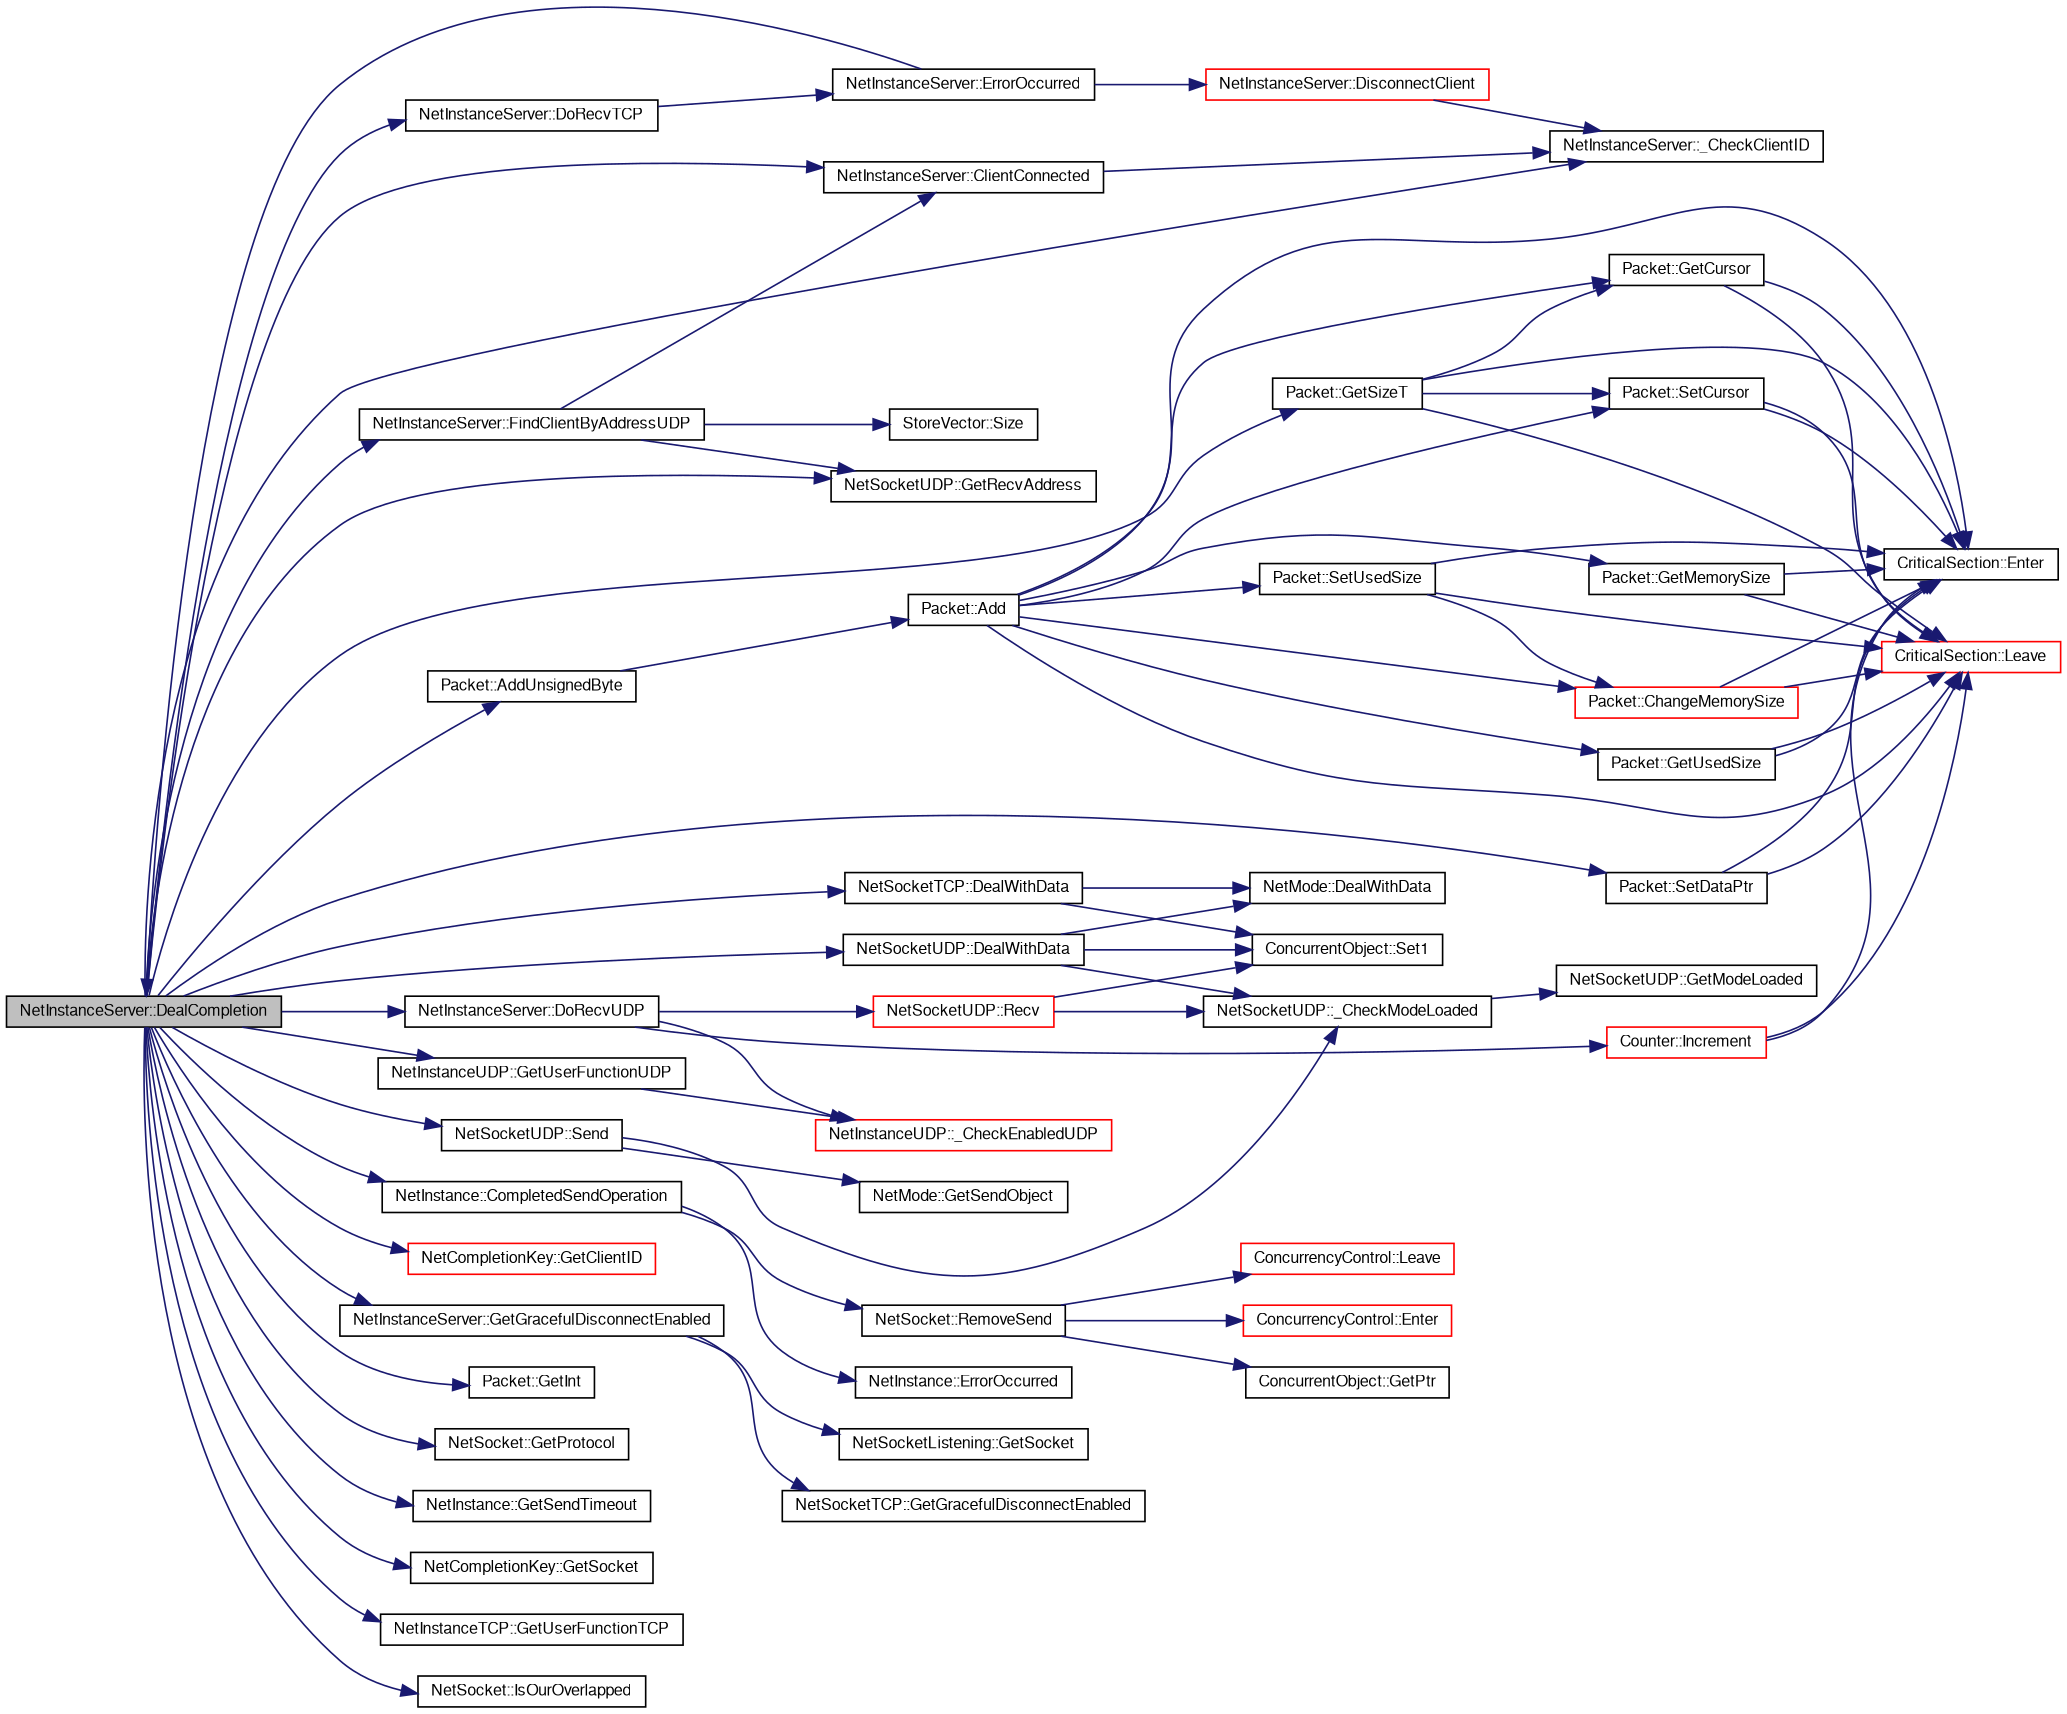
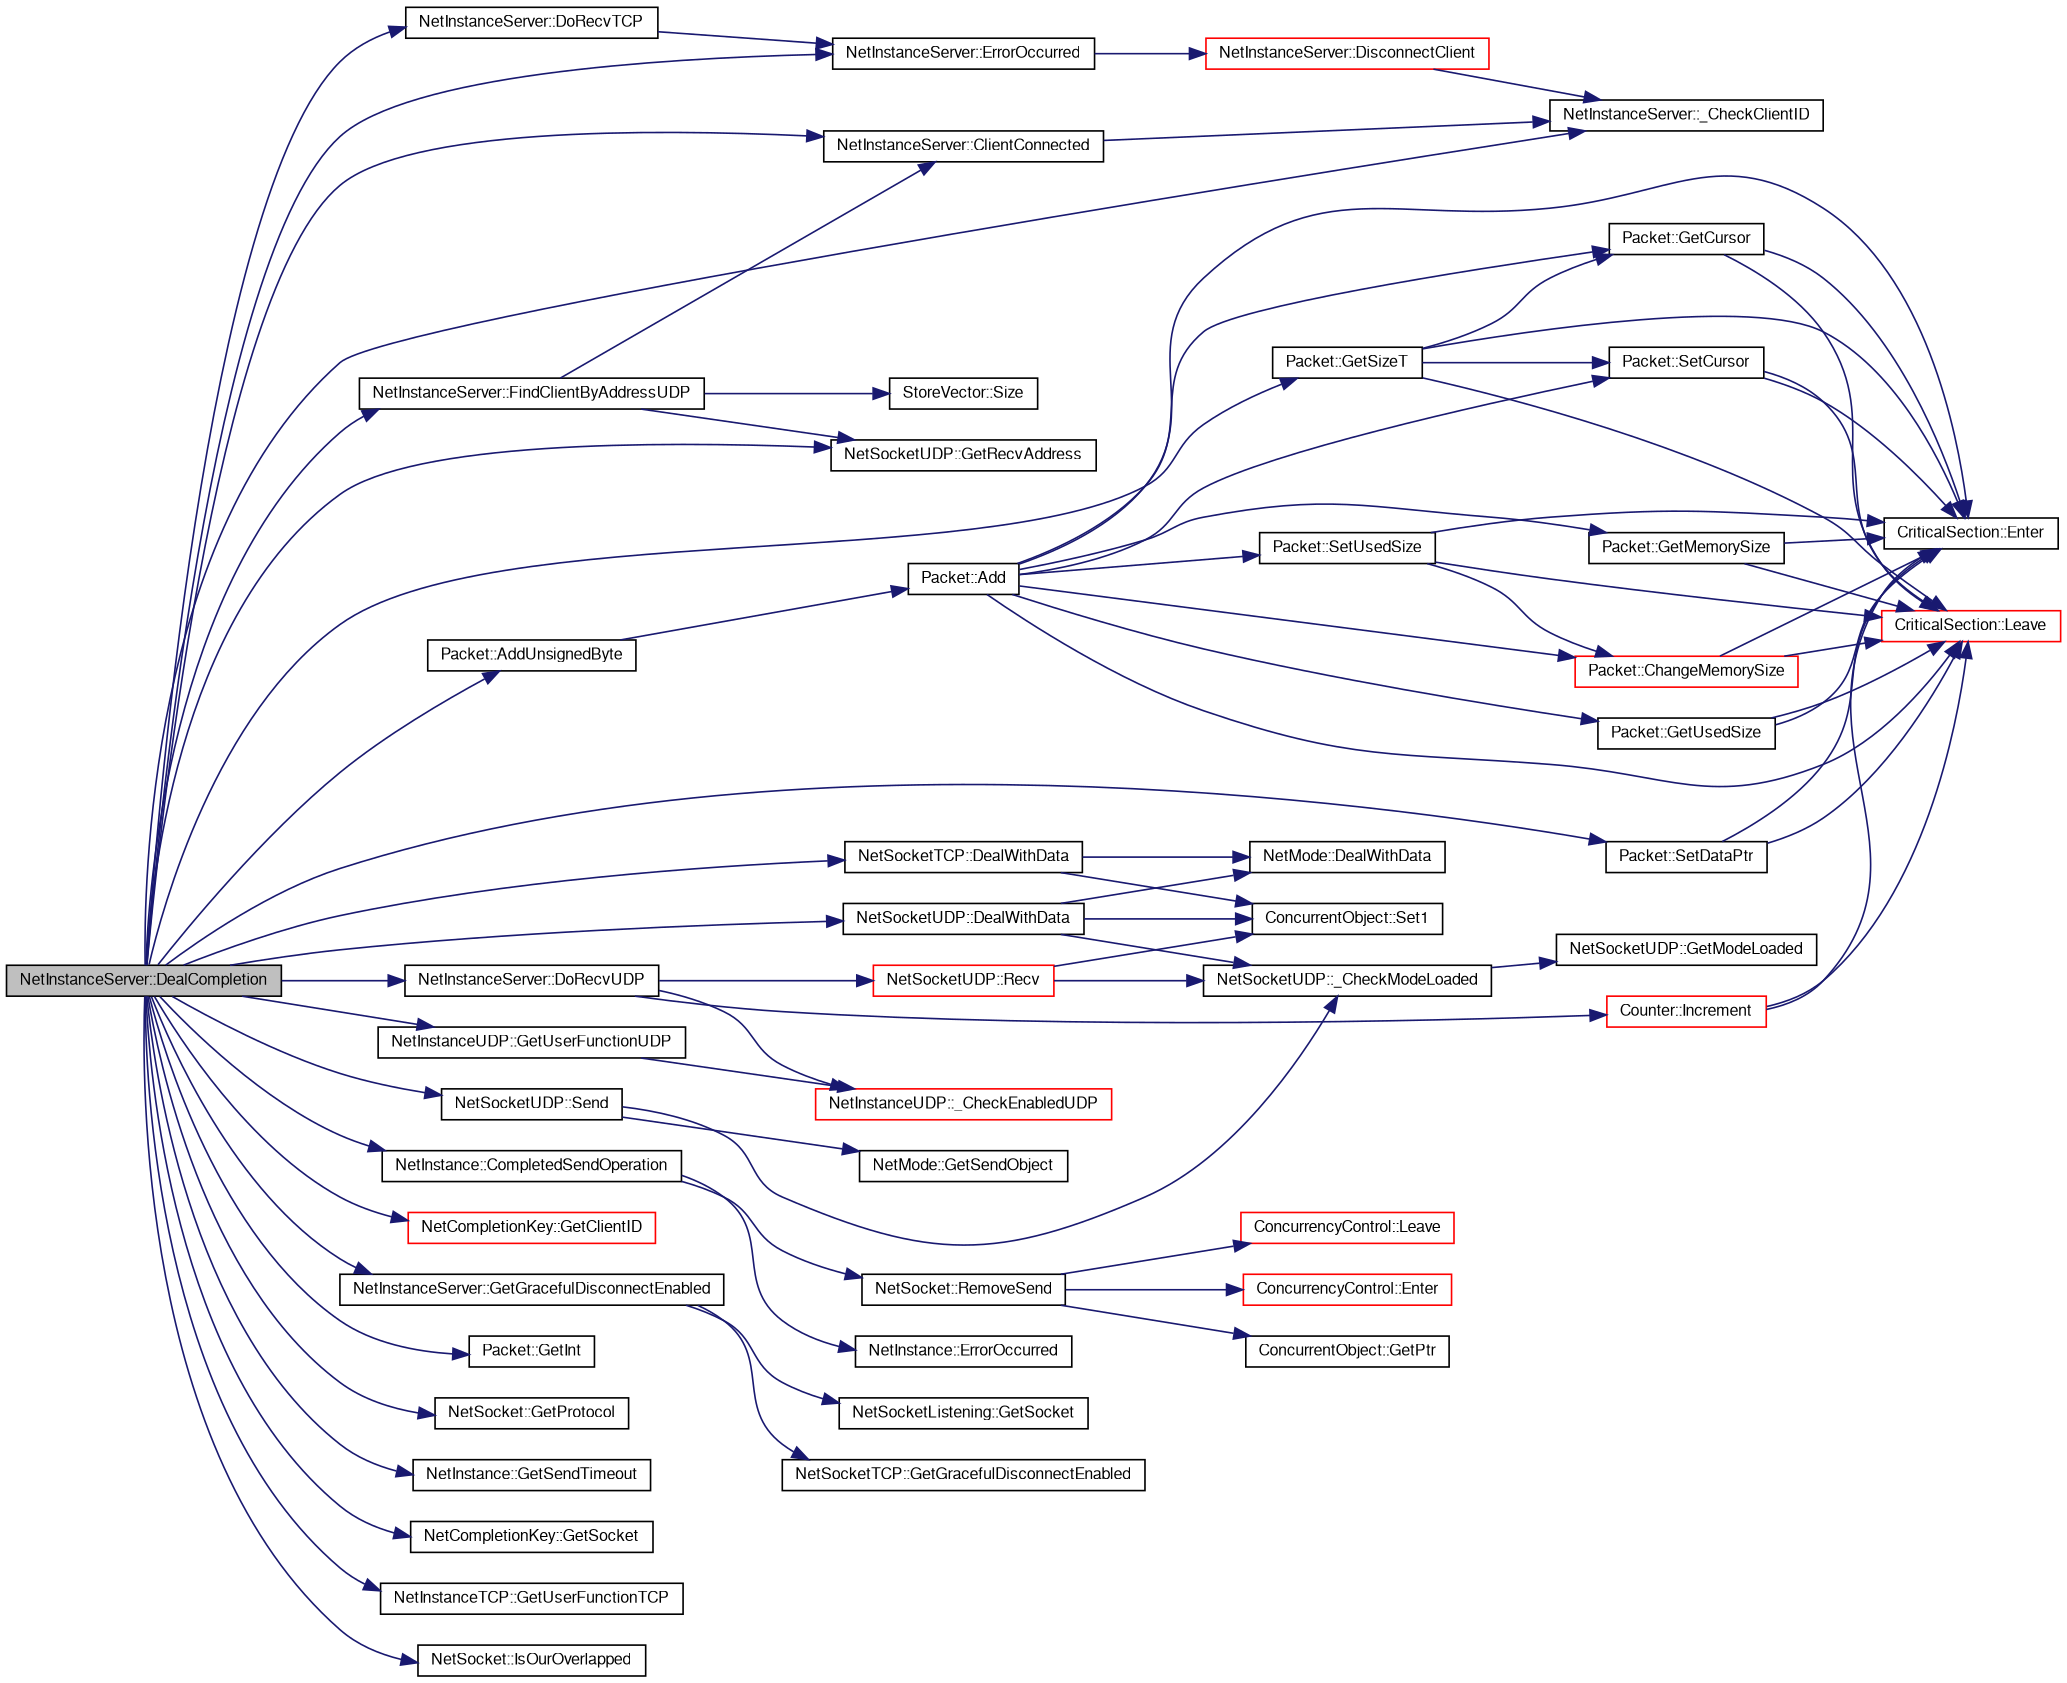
edge "NetInstanceServer::ErrorOccurred" -> "NetInstanceServer::DealCompletion": reversed
